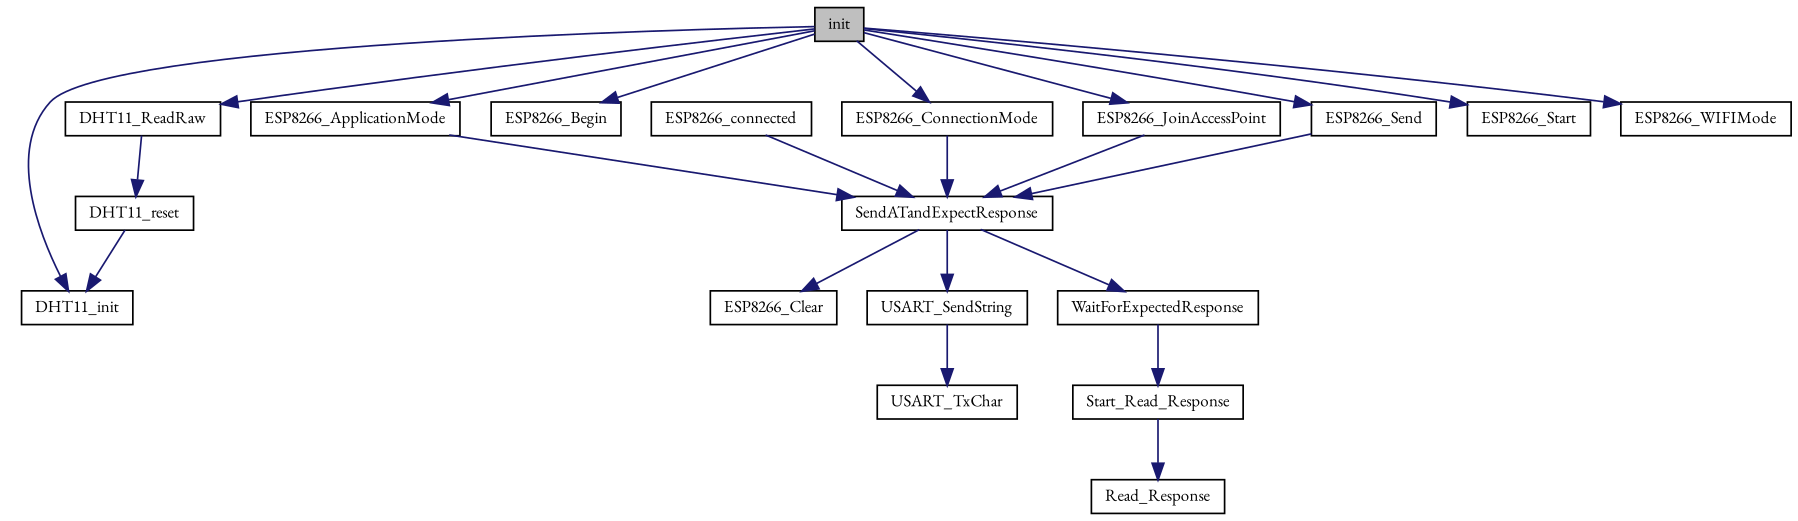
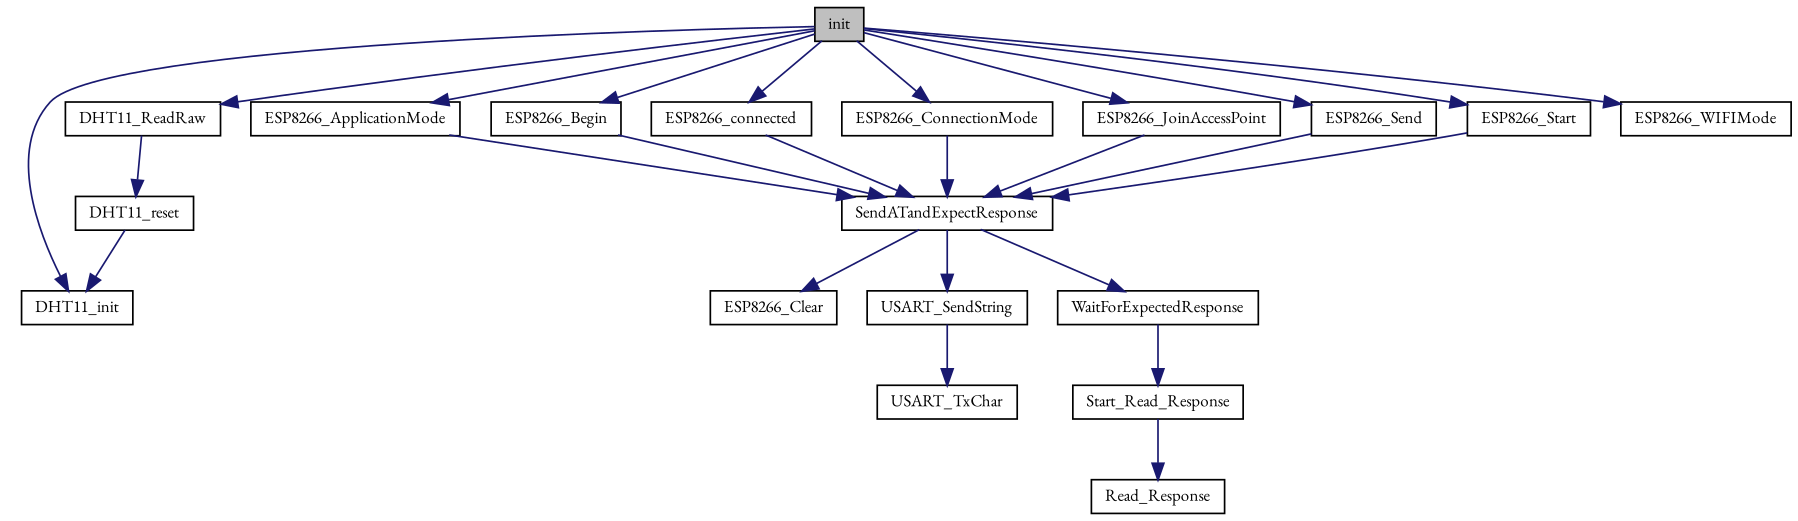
edge "init" -> "ESP8266_connected": added
edge "ESP8266_Begin" -> "SendATandExpectResponse": added
edge "ESP8266_Start" -> "SendATandExpectResponse": added
